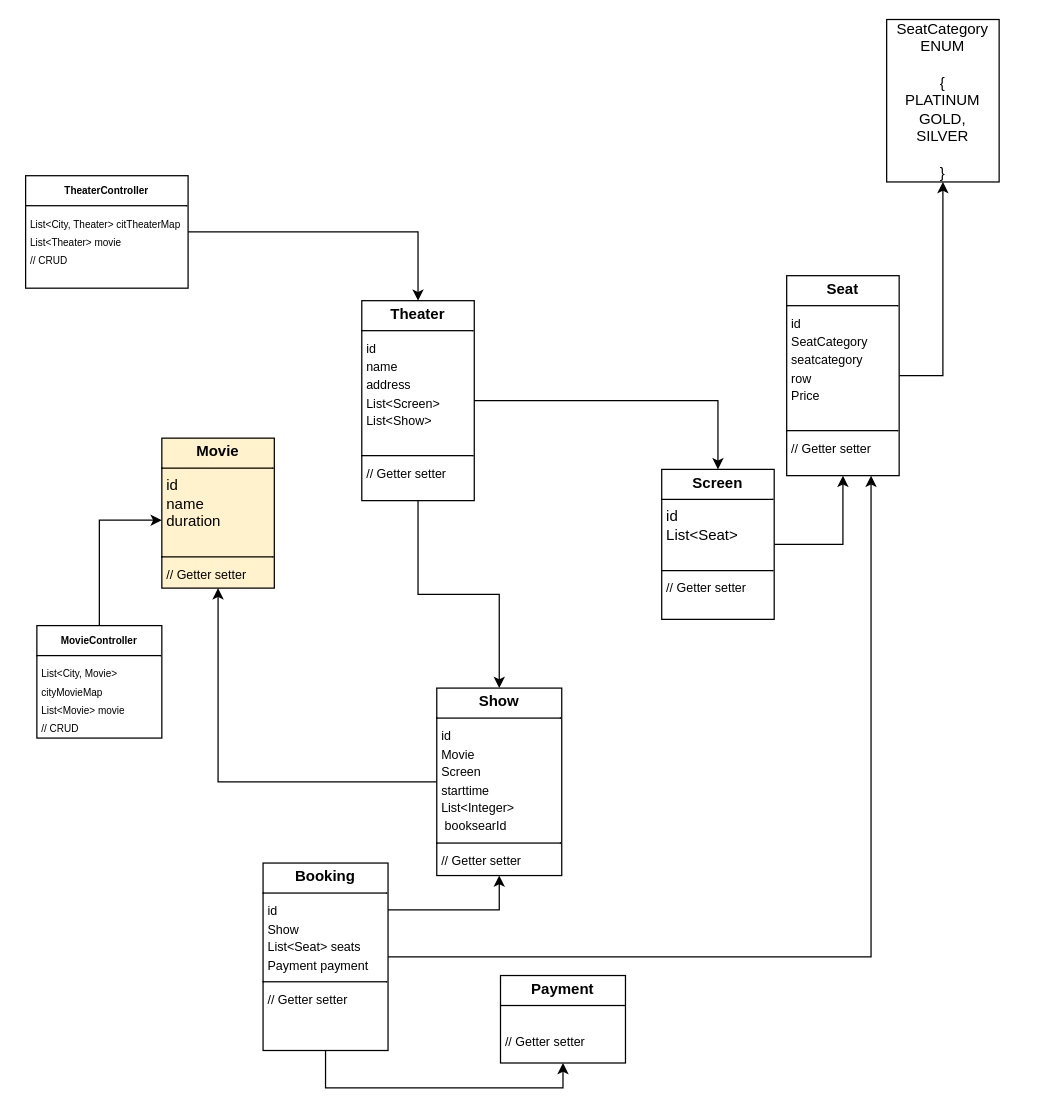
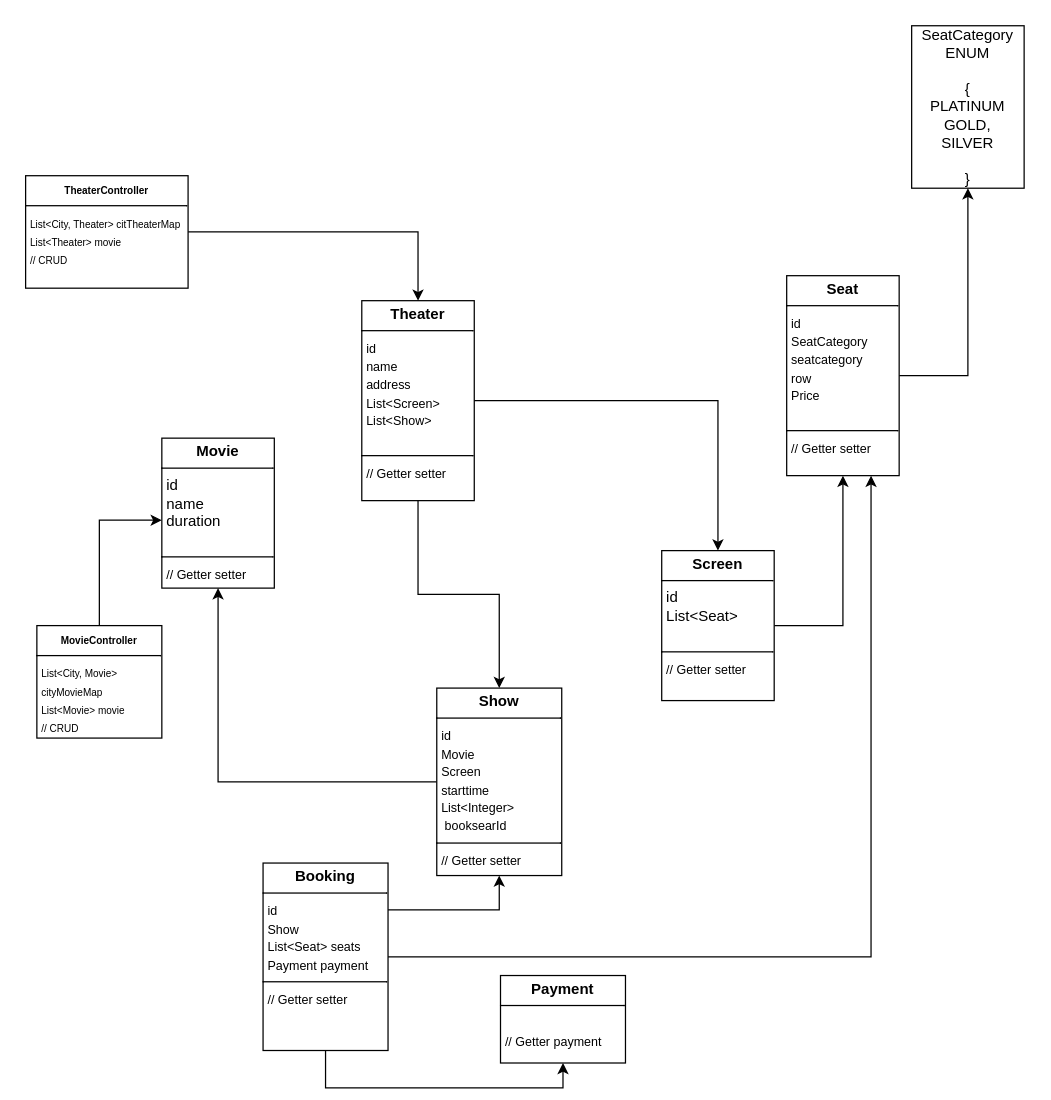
node "SeatCategory ENUM { PLATINUM GOLD, SILVER }": moved (943, 101) -> (968, 107)
node "Movie id name duration // Getter setter": fillcolor #fff2cc -> #ffffff
node "Screen id List<Seat> // Getter setter": moved (718, 544) -> (718, 626)
node "Payment // Getter setter": label "Payment // Getter setter" -> "Payment // Getter payment"
